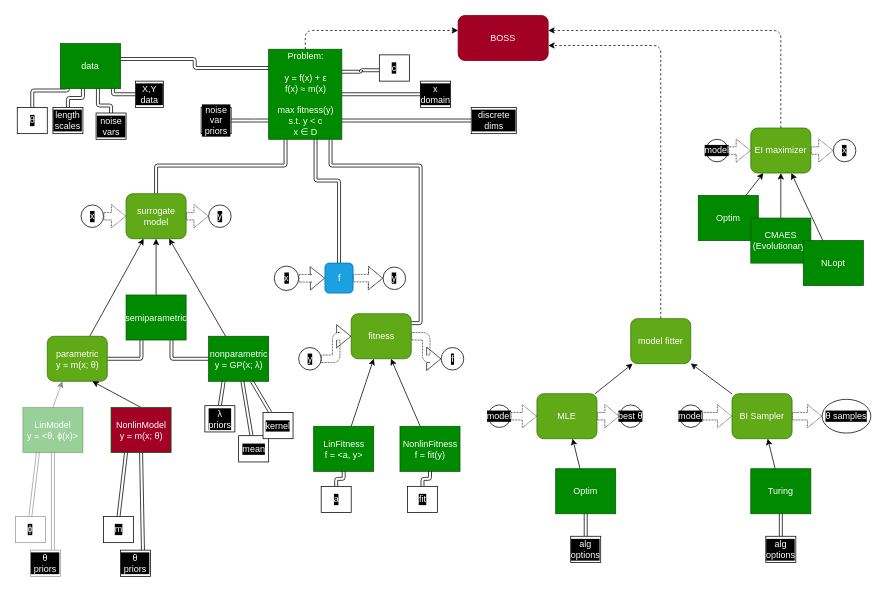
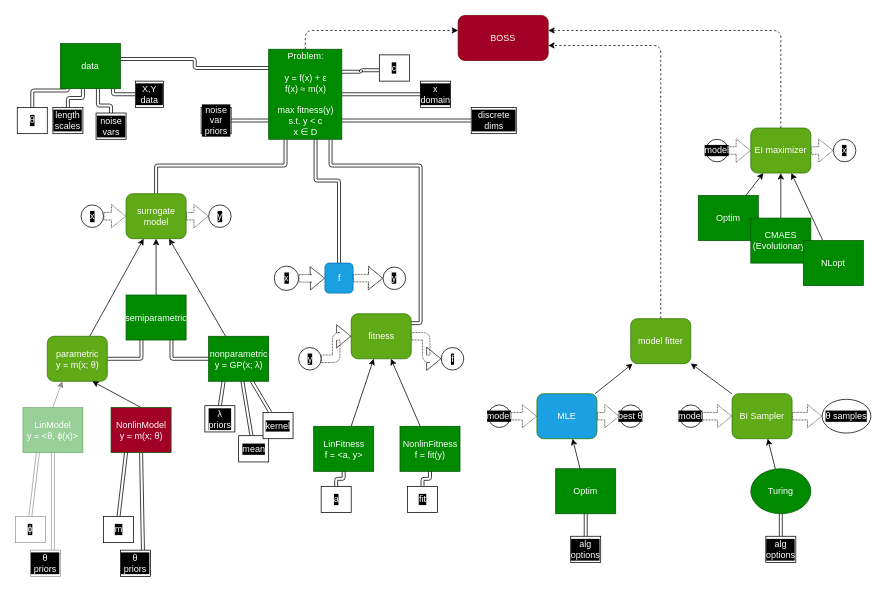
node "MLE": fillcolor #60a917 -> #1ba1e2
node "Turing": shape rectangle -> ellipse
